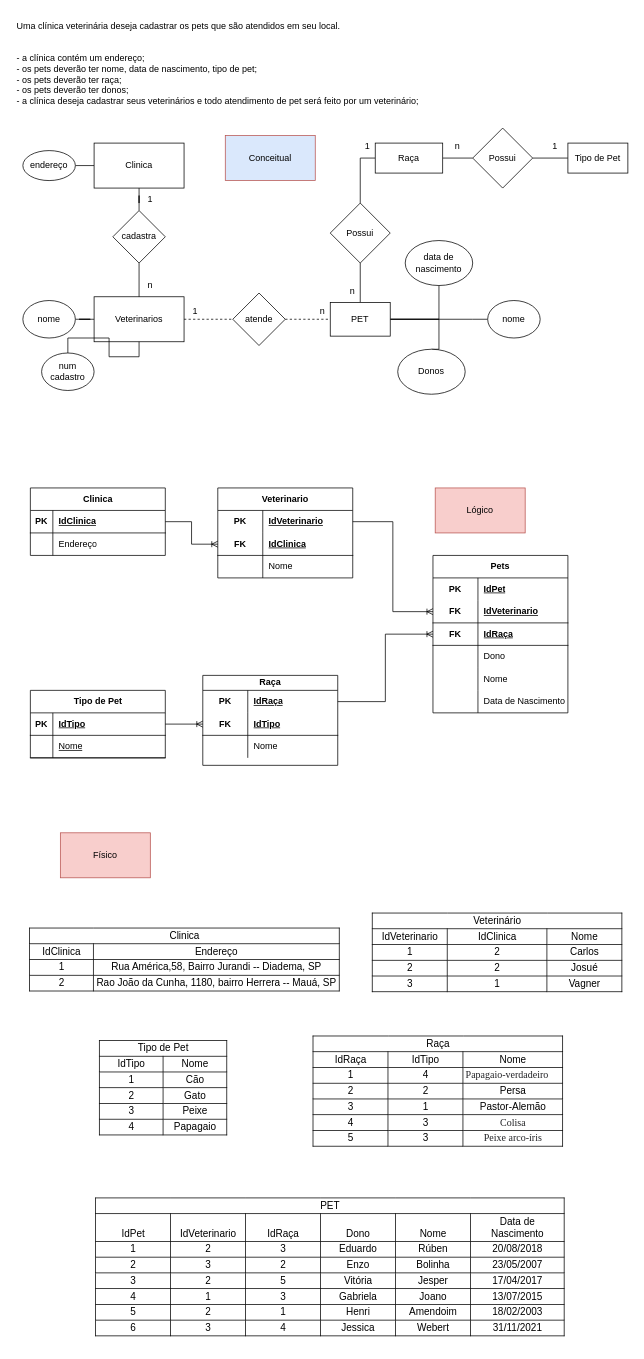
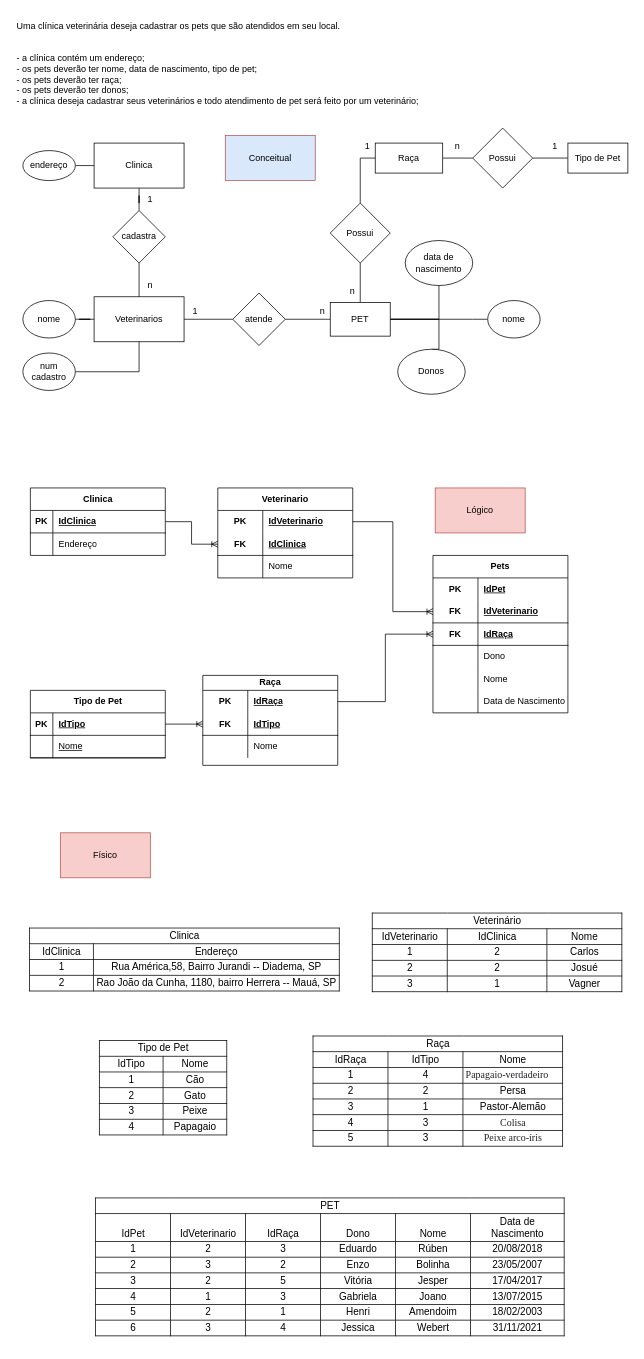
edge "Veterinarios" -- "atende": style dashed -> solid
edge "atende" -- "PET": style dashed -> solid
node "num cadastro": moved (68, 372) -> (49, 372)
